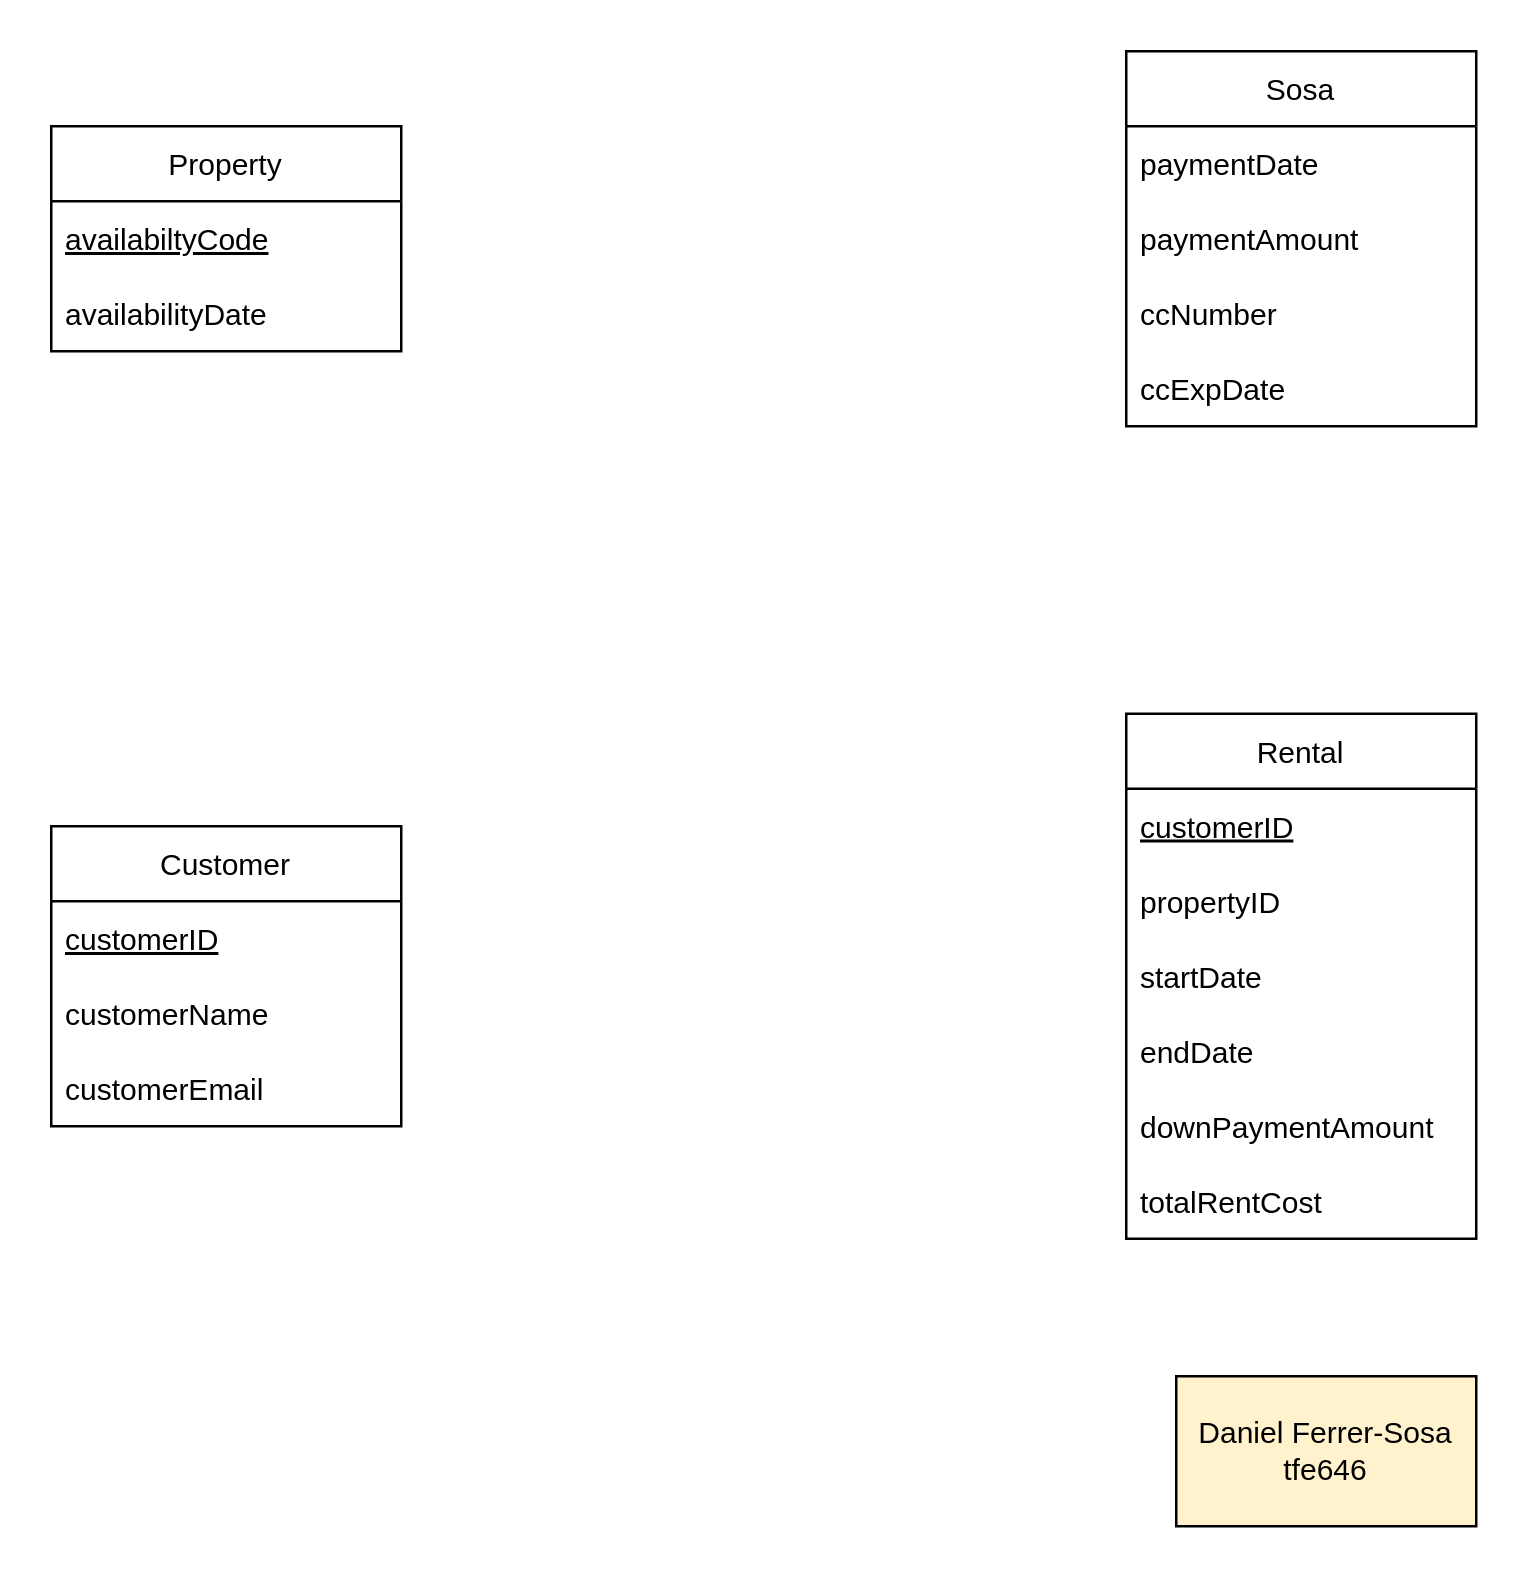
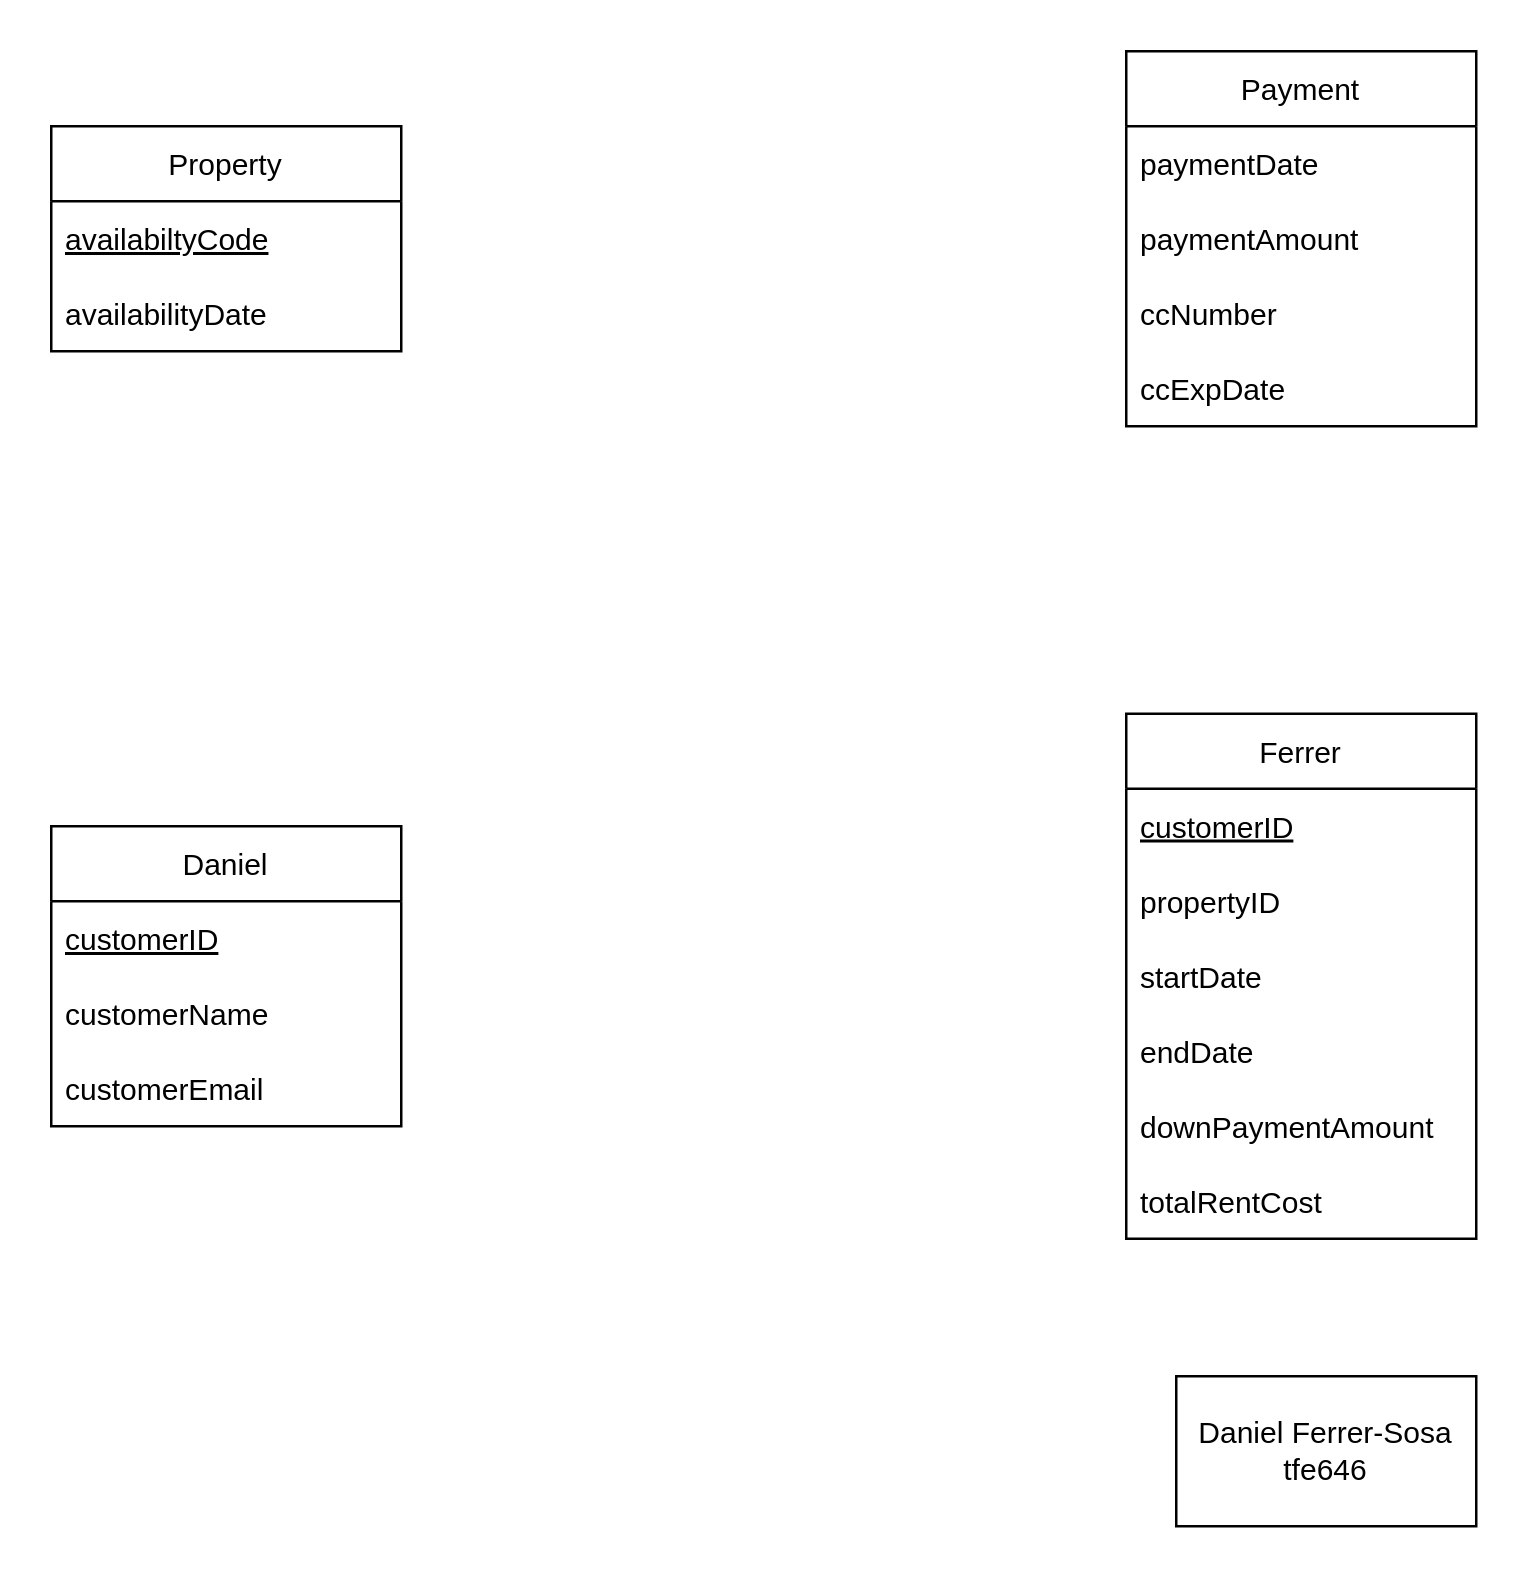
node "Sosa": label "Sosa" -> "Payment"
node "Rental": label "Rental" -> "Ferrer"
node "Customer": label "Customer" -> "Daniel"
node "Daniel Ferrer-Sosa tfe646": fillcolor #fff2cc -> #ffffff
